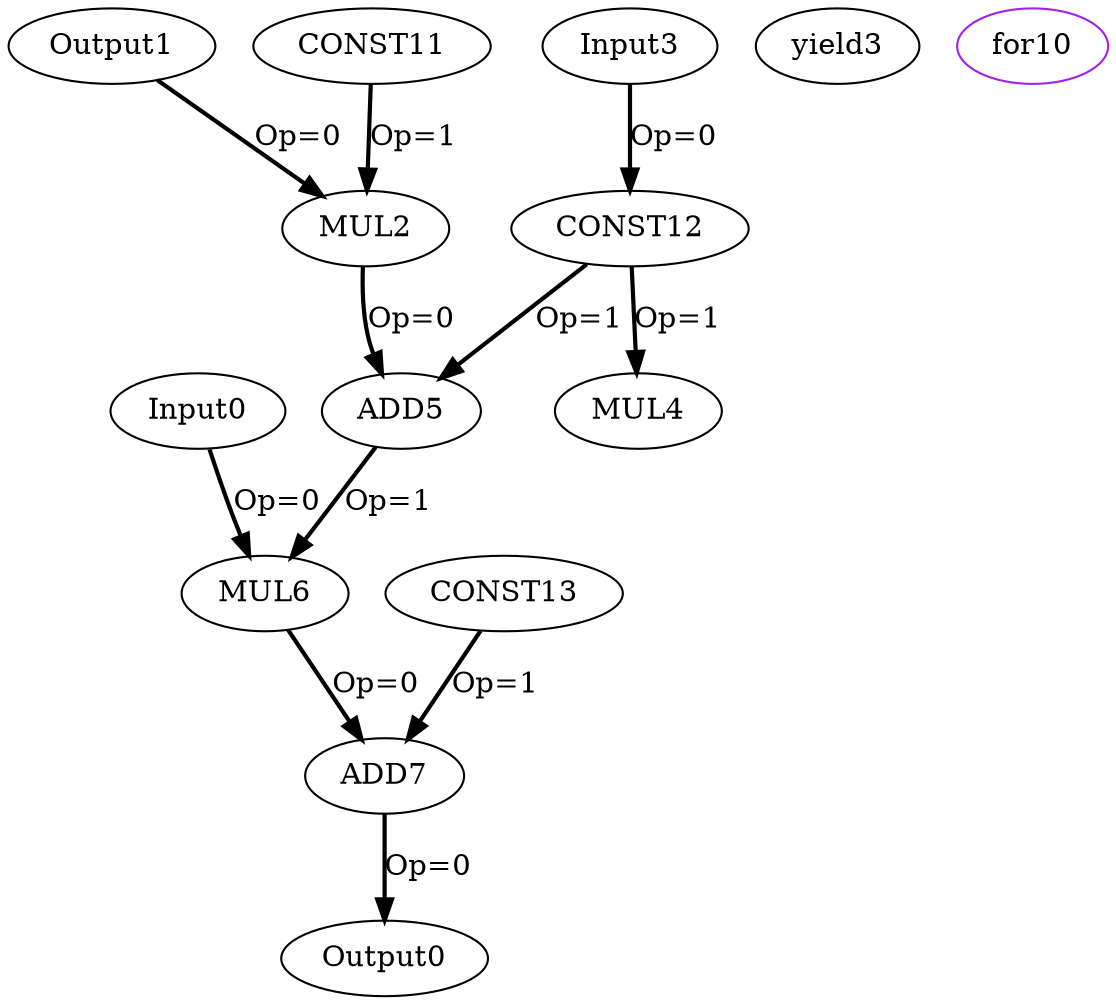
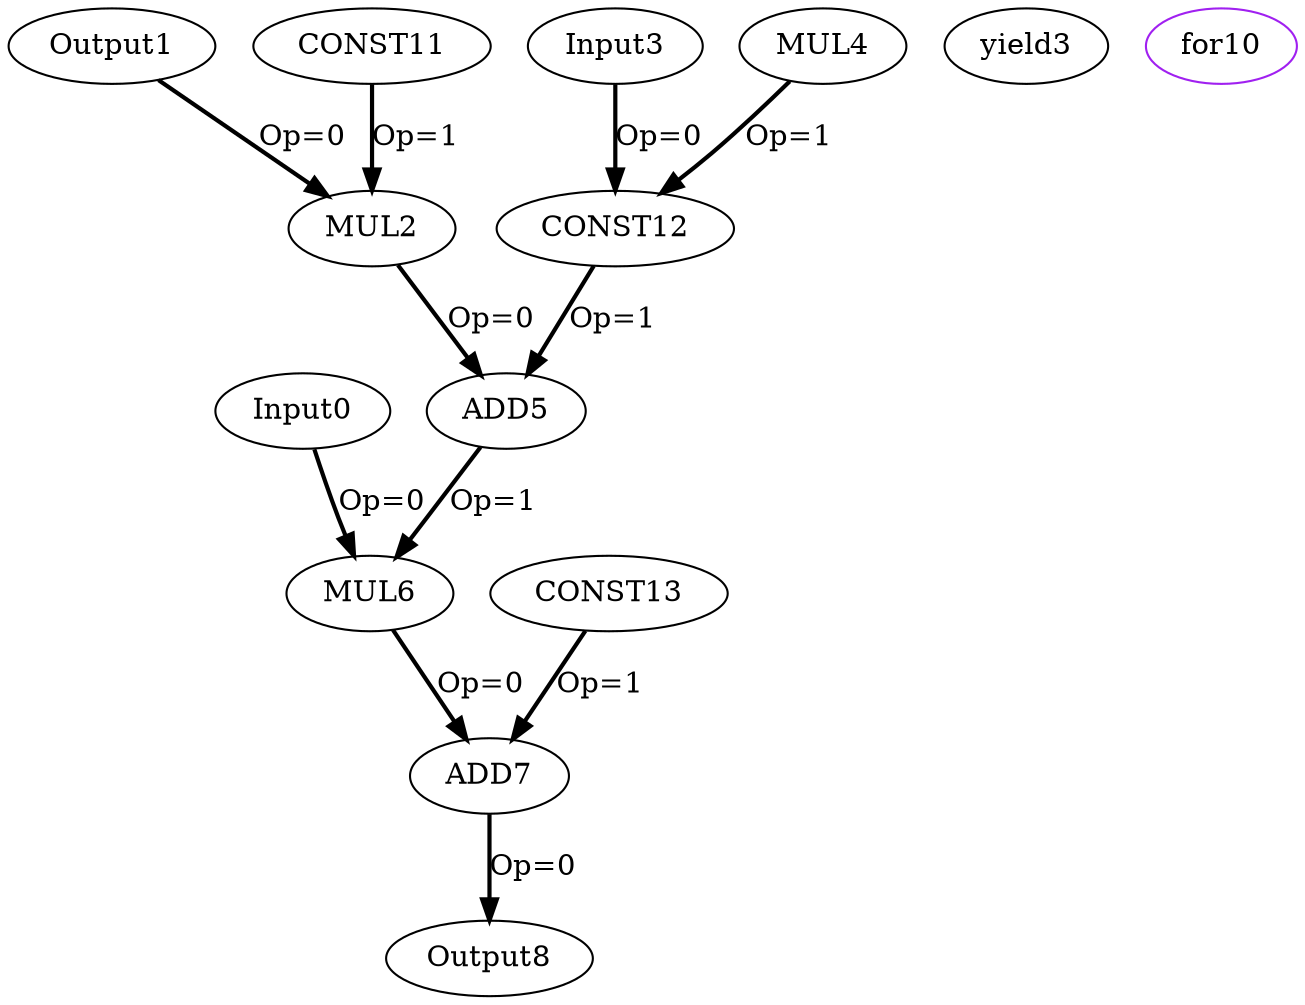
edge "CONST12" -> "MUL4": reversed
node "Output0": label "Output0" -> "Output8"
